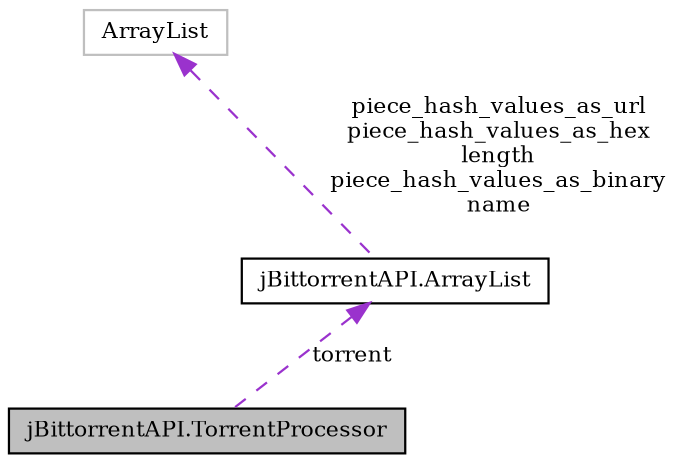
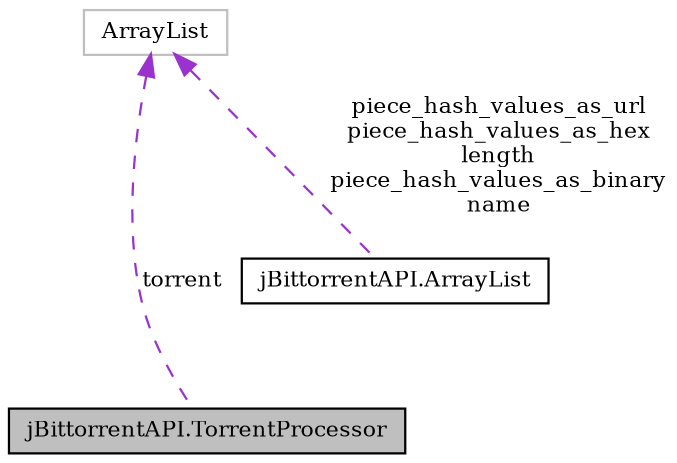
edge "jBittorrentAPI.TorrentProcessor" -> "jBittorrentAPI.ArrayList": now "jBittorrentAPI.TorrentProcessor" -> "ArrayList"
